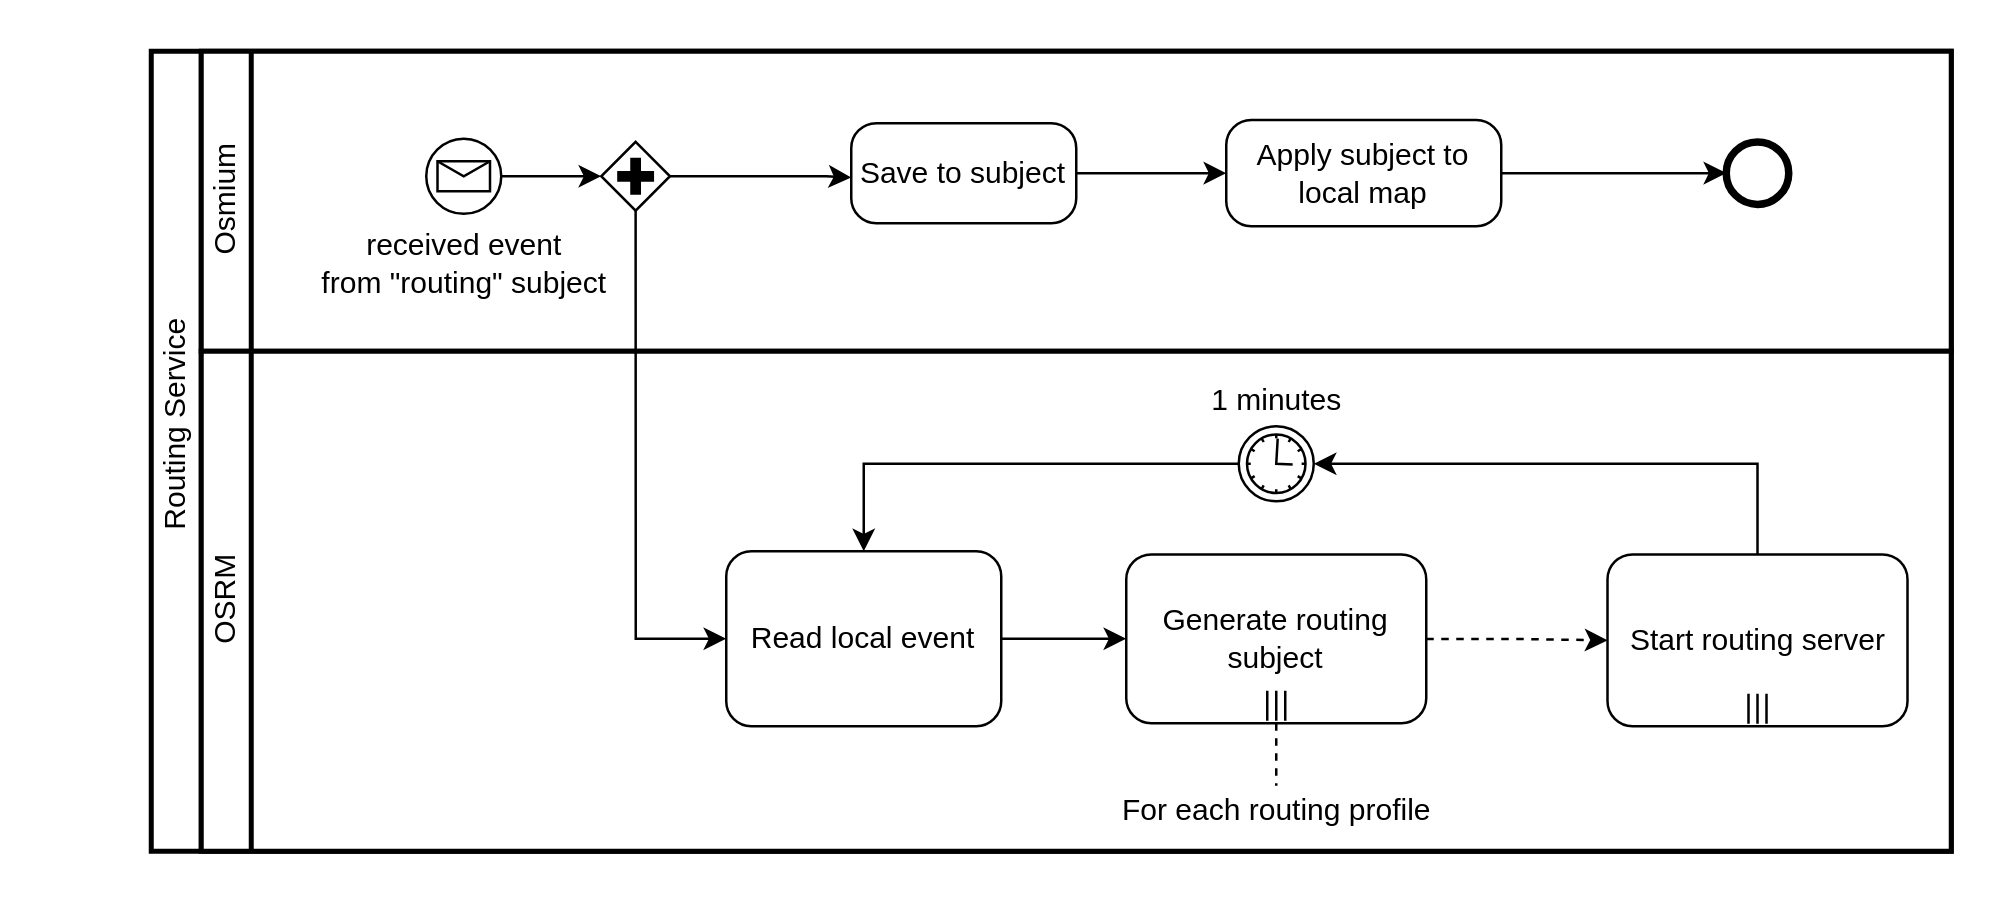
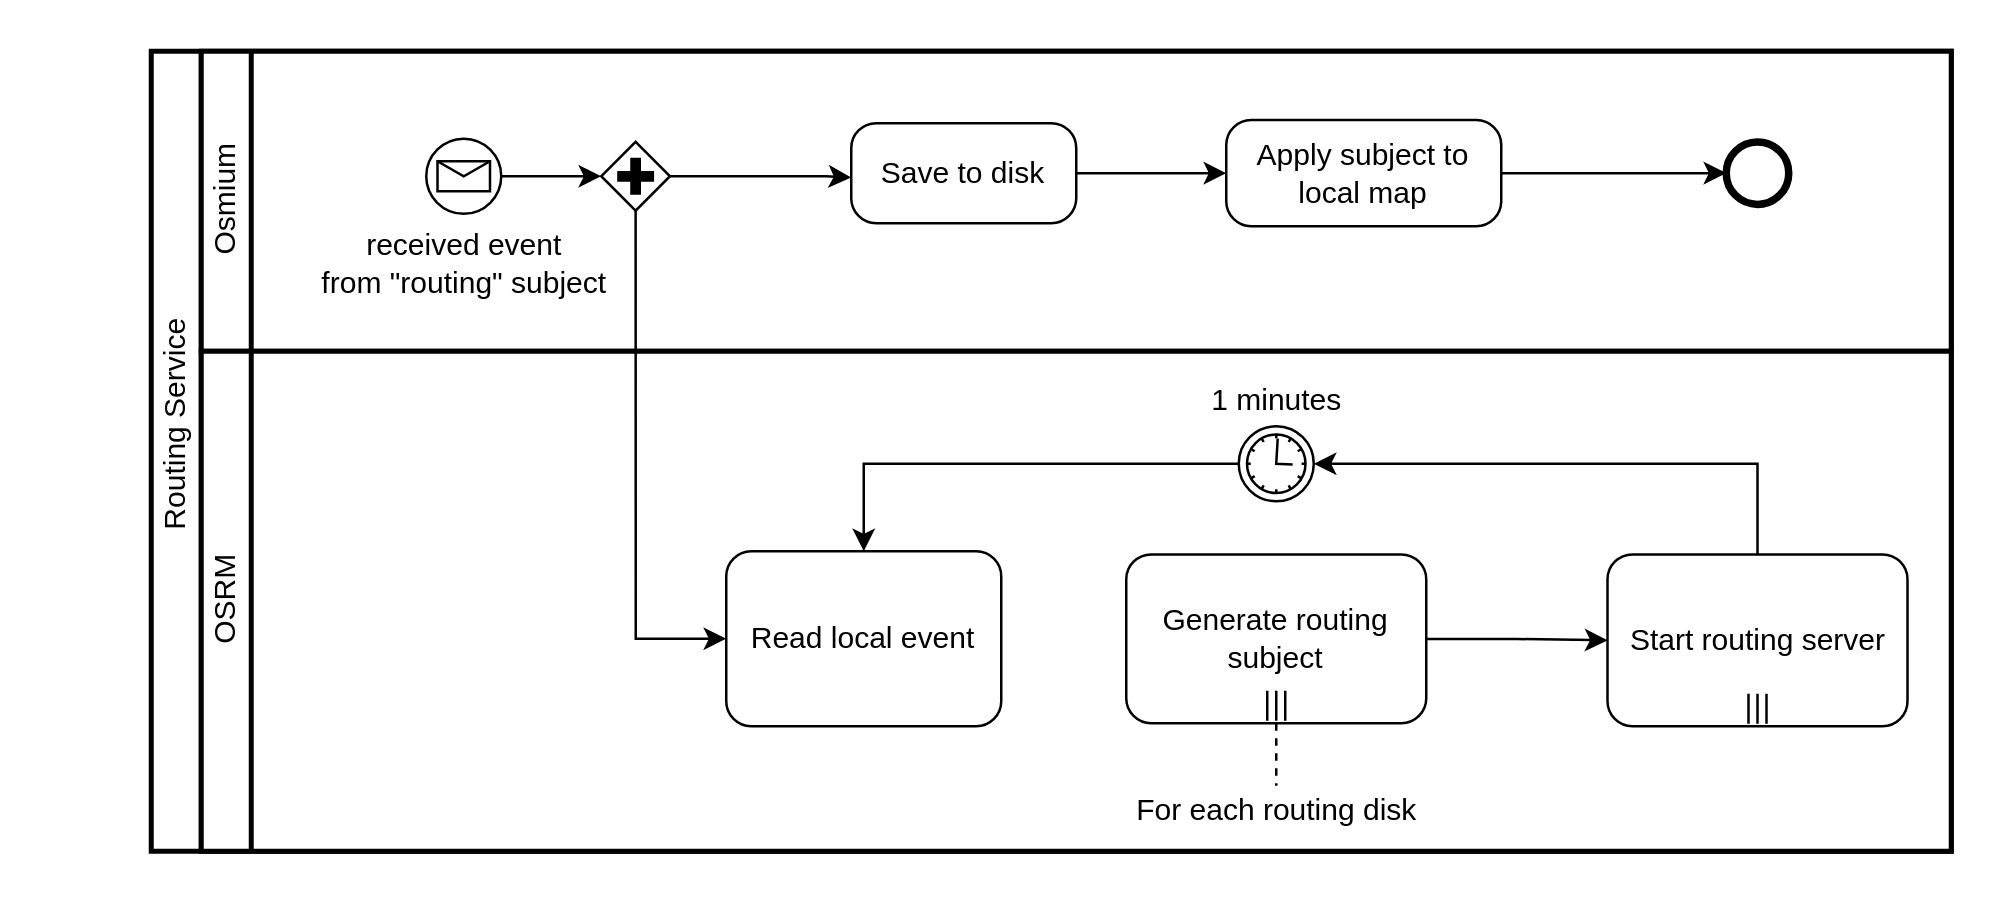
node "Save to subject": label "Save to subject" -> "Save to disk"
edge "Read local event" -> "Generate routing subject": removed
edge "Generate routing subject" -> "Start routing server": style dashed -> solid
node "For each routing profile": label "For each routing profile" -> "For each routing disk"
